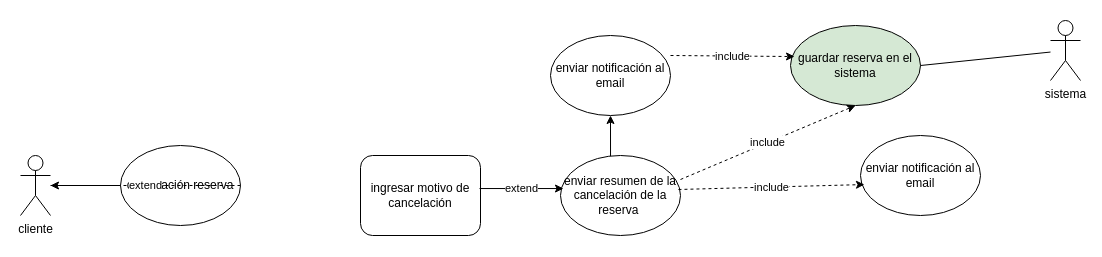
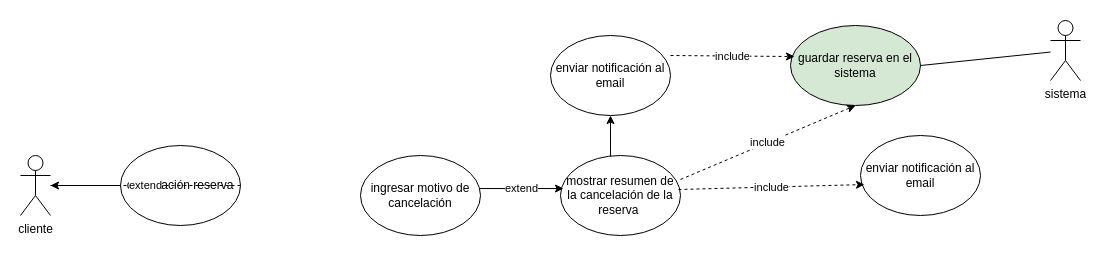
node "ingresar motivo de cancelación": shape rounded rectangle -> ellipse
node "enviar resumen de la cancelación de la reserva": label "enviar resumen de la cancelación de la reserva" -> "mostrar resumen de la cancelación de la reserva"
